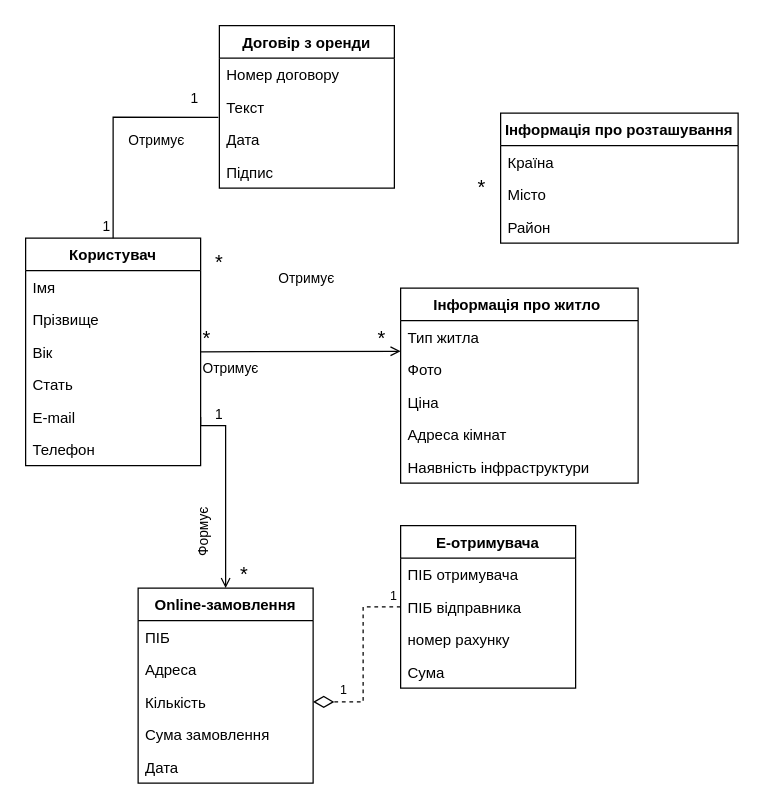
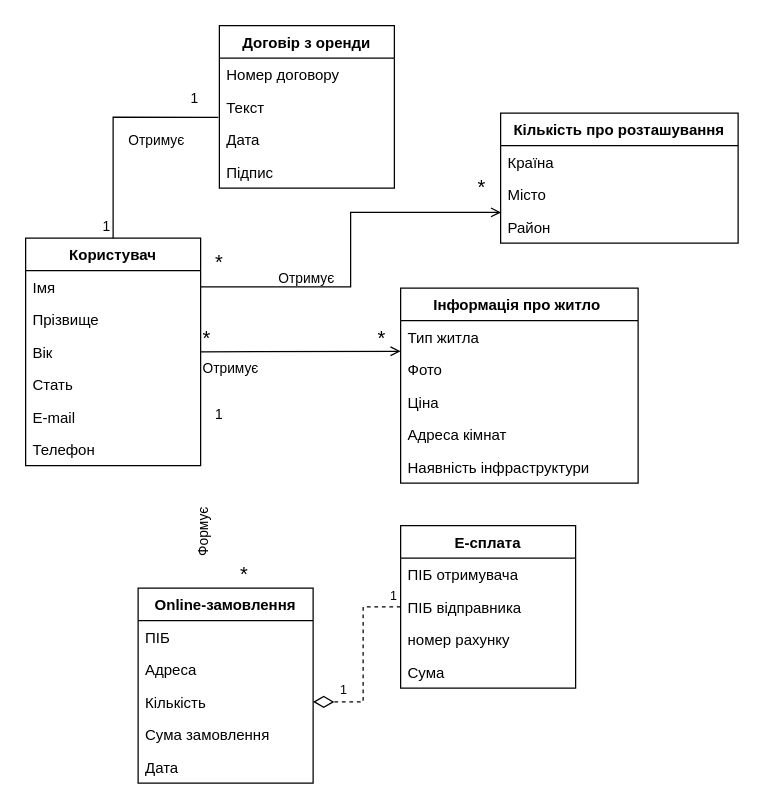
node "Інформація про розташування": label "Інформація про розташування" -> "Кількість про розташування"
edge "Імя" -> "Місто": added
edge "E-mail" -> "Online-замовлення": removed
node "E-отримувача": label "E-отримувача" -> "E-сплата"
